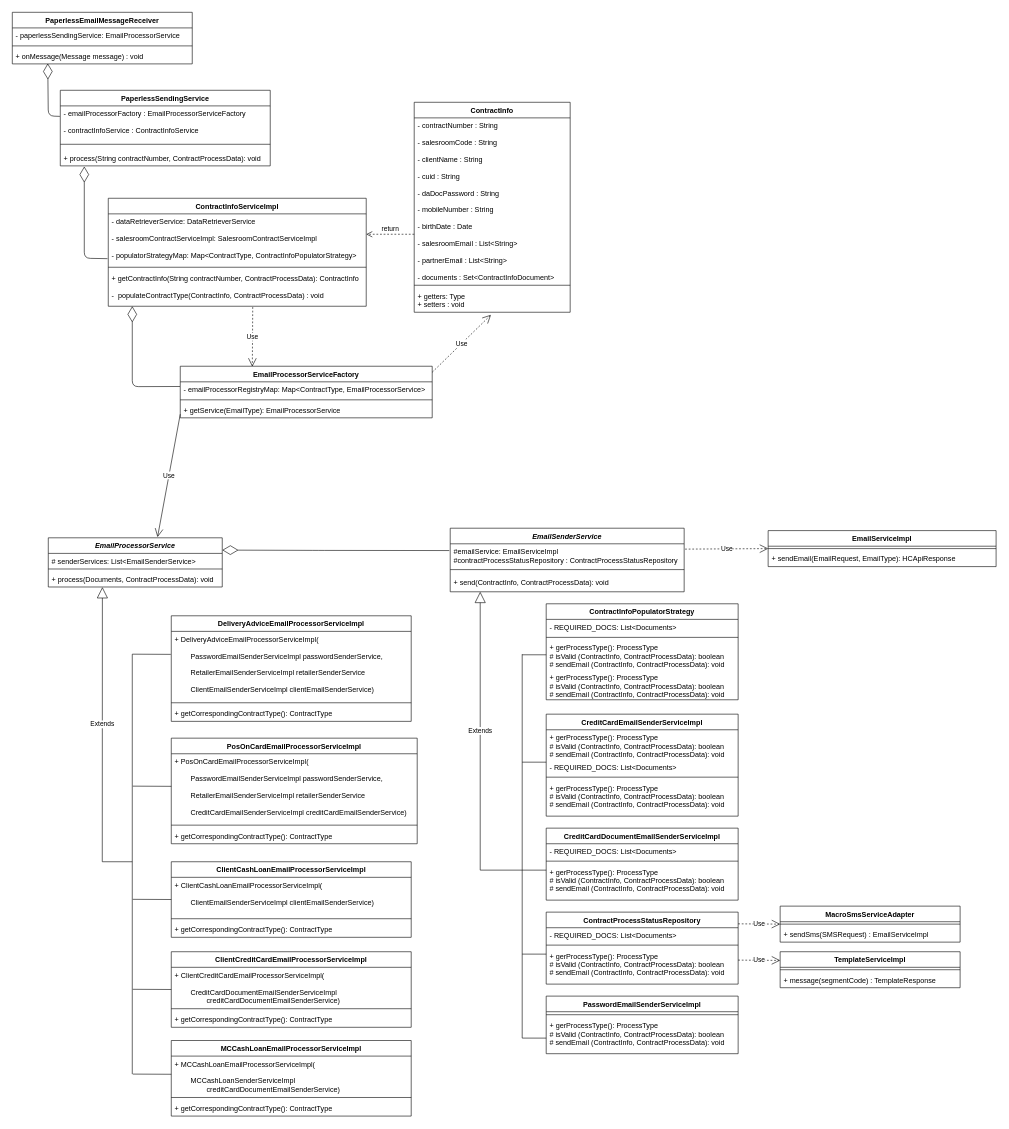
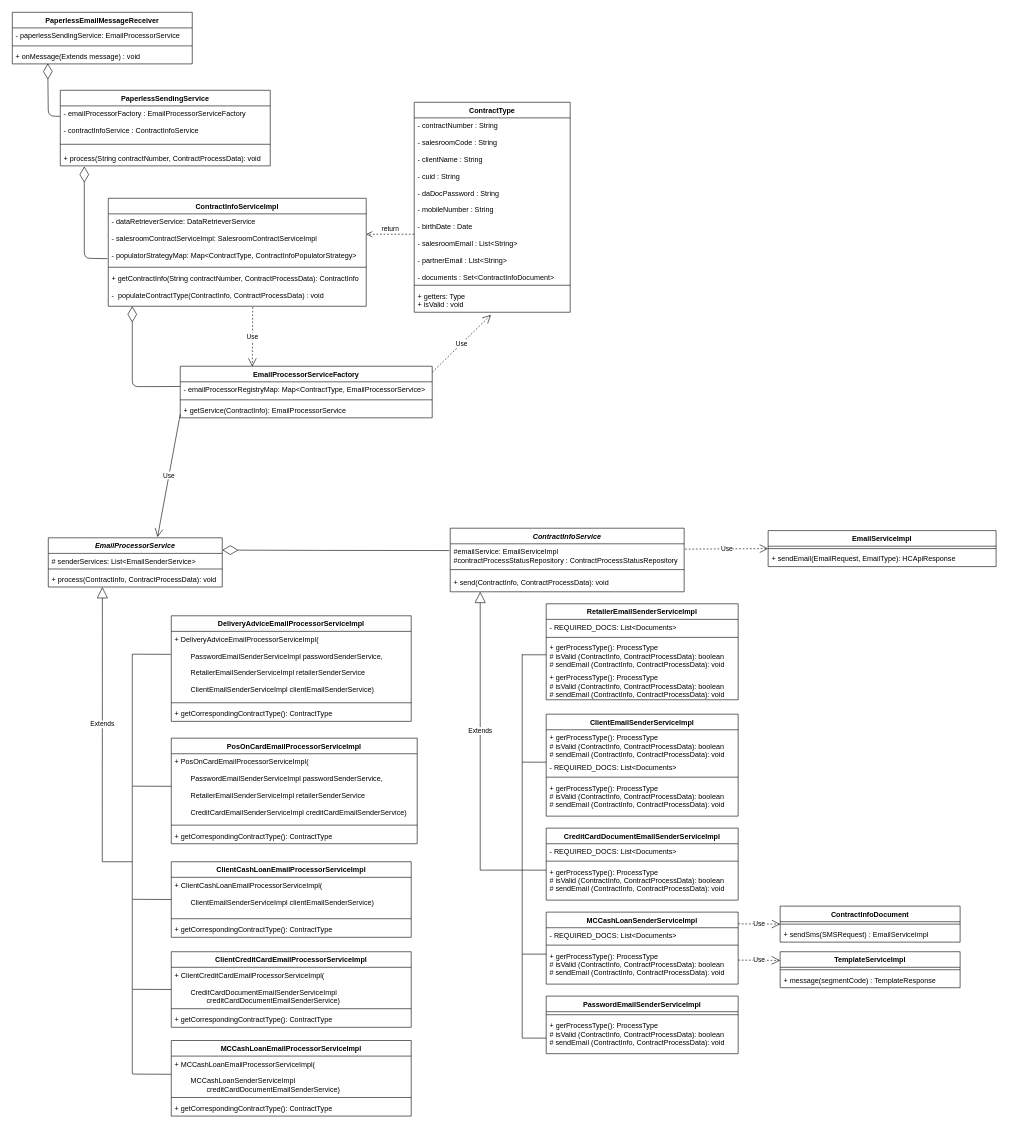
node "+ onMessage(Message message) : void": label "+ onMessage(Message message) : void" -> "+ onMessage(Extends message) : void"
node "ContractInfo": label "ContractInfo" -> "ContractType"
node "+ getters: Type + setters : void": label "+ getters: Type + setters : void" -> "+ getters: Type + isValid : void"
node "+ getService(EmailType): EmailProcessorService": label "+ getService(EmailType): EmailProcessorService" -> "+ getService(ContractInfo): EmailProcessorService"
node "EmailSenderService": label "EmailSenderService" -> "ContractInfoService"
node "+ process(Documents, ContractProcessData): void": label "+ process(Documents, ContractProcessData): void" -> "+ process(ContractInfo, ContractProcessData): void"
node "ContractInfoPopulatorStrategy": label "ContractInfoPopulatorStrategy" -> "RetailerEmailSenderServiceImpl"
node "CreditCardEmailSenderServiceImpl": label "CreditCardEmailSenderServiceImpl" -> "ClientEmailSenderServiceImpl"
node "MacroSmsServiceAdapter": label "MacroSmsServiceAdapter" -> "ContractInfoDocument"
node "ContractProcessStatusRepository": label "ContractProcessStatusRepository" -> "MCCashLoanSenderServiceImpl"
